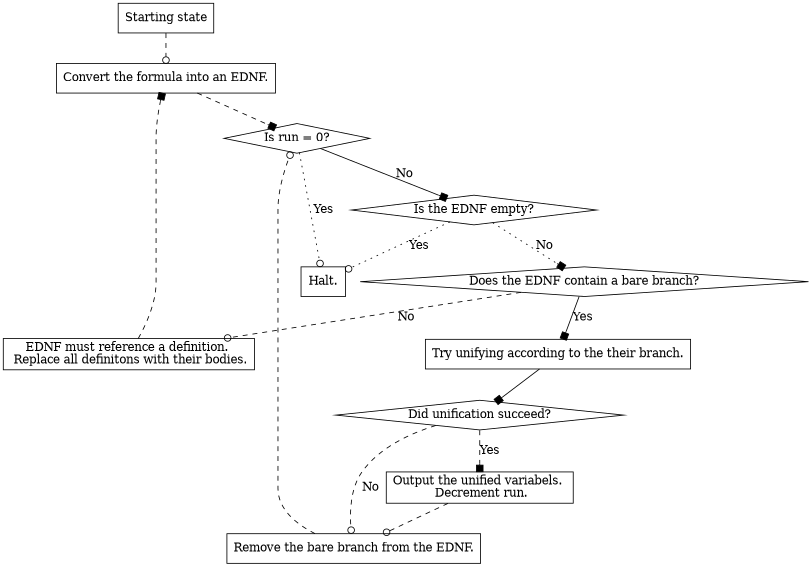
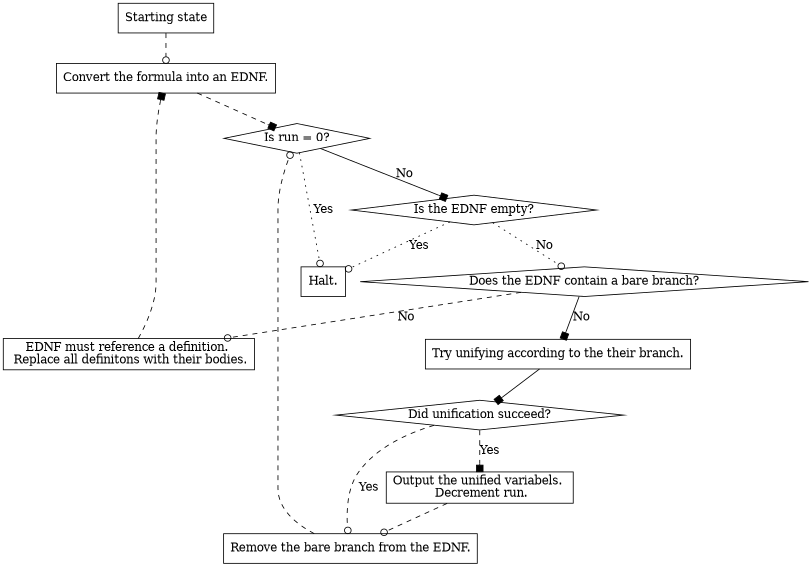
edge "Is the EDNF empty?" -> "Does the EDNF contain a bare branch?": arrowhead box -> odot
edge "Does the EDNF contain a bare branch?" -> "Try unifying according to the their branch.": label "Yes" -> "No"
edge "Did unification succeed?" -> "Remove the bare branch from the EDNF.": label "No" -> "Yes"
